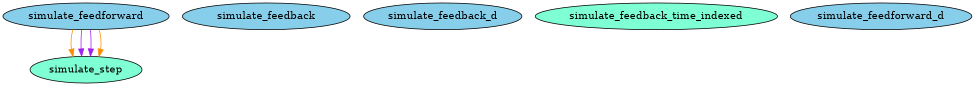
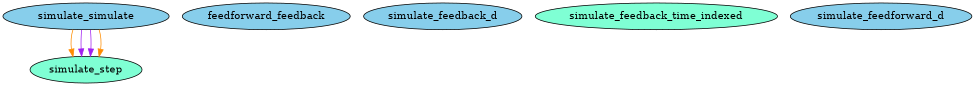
node "simulate_feedforward": label "simulate_feedforward" -> "simulate_simulate"
node "simulate_feedback": label "simulate_feedback" -> "feedforward_feedback"
